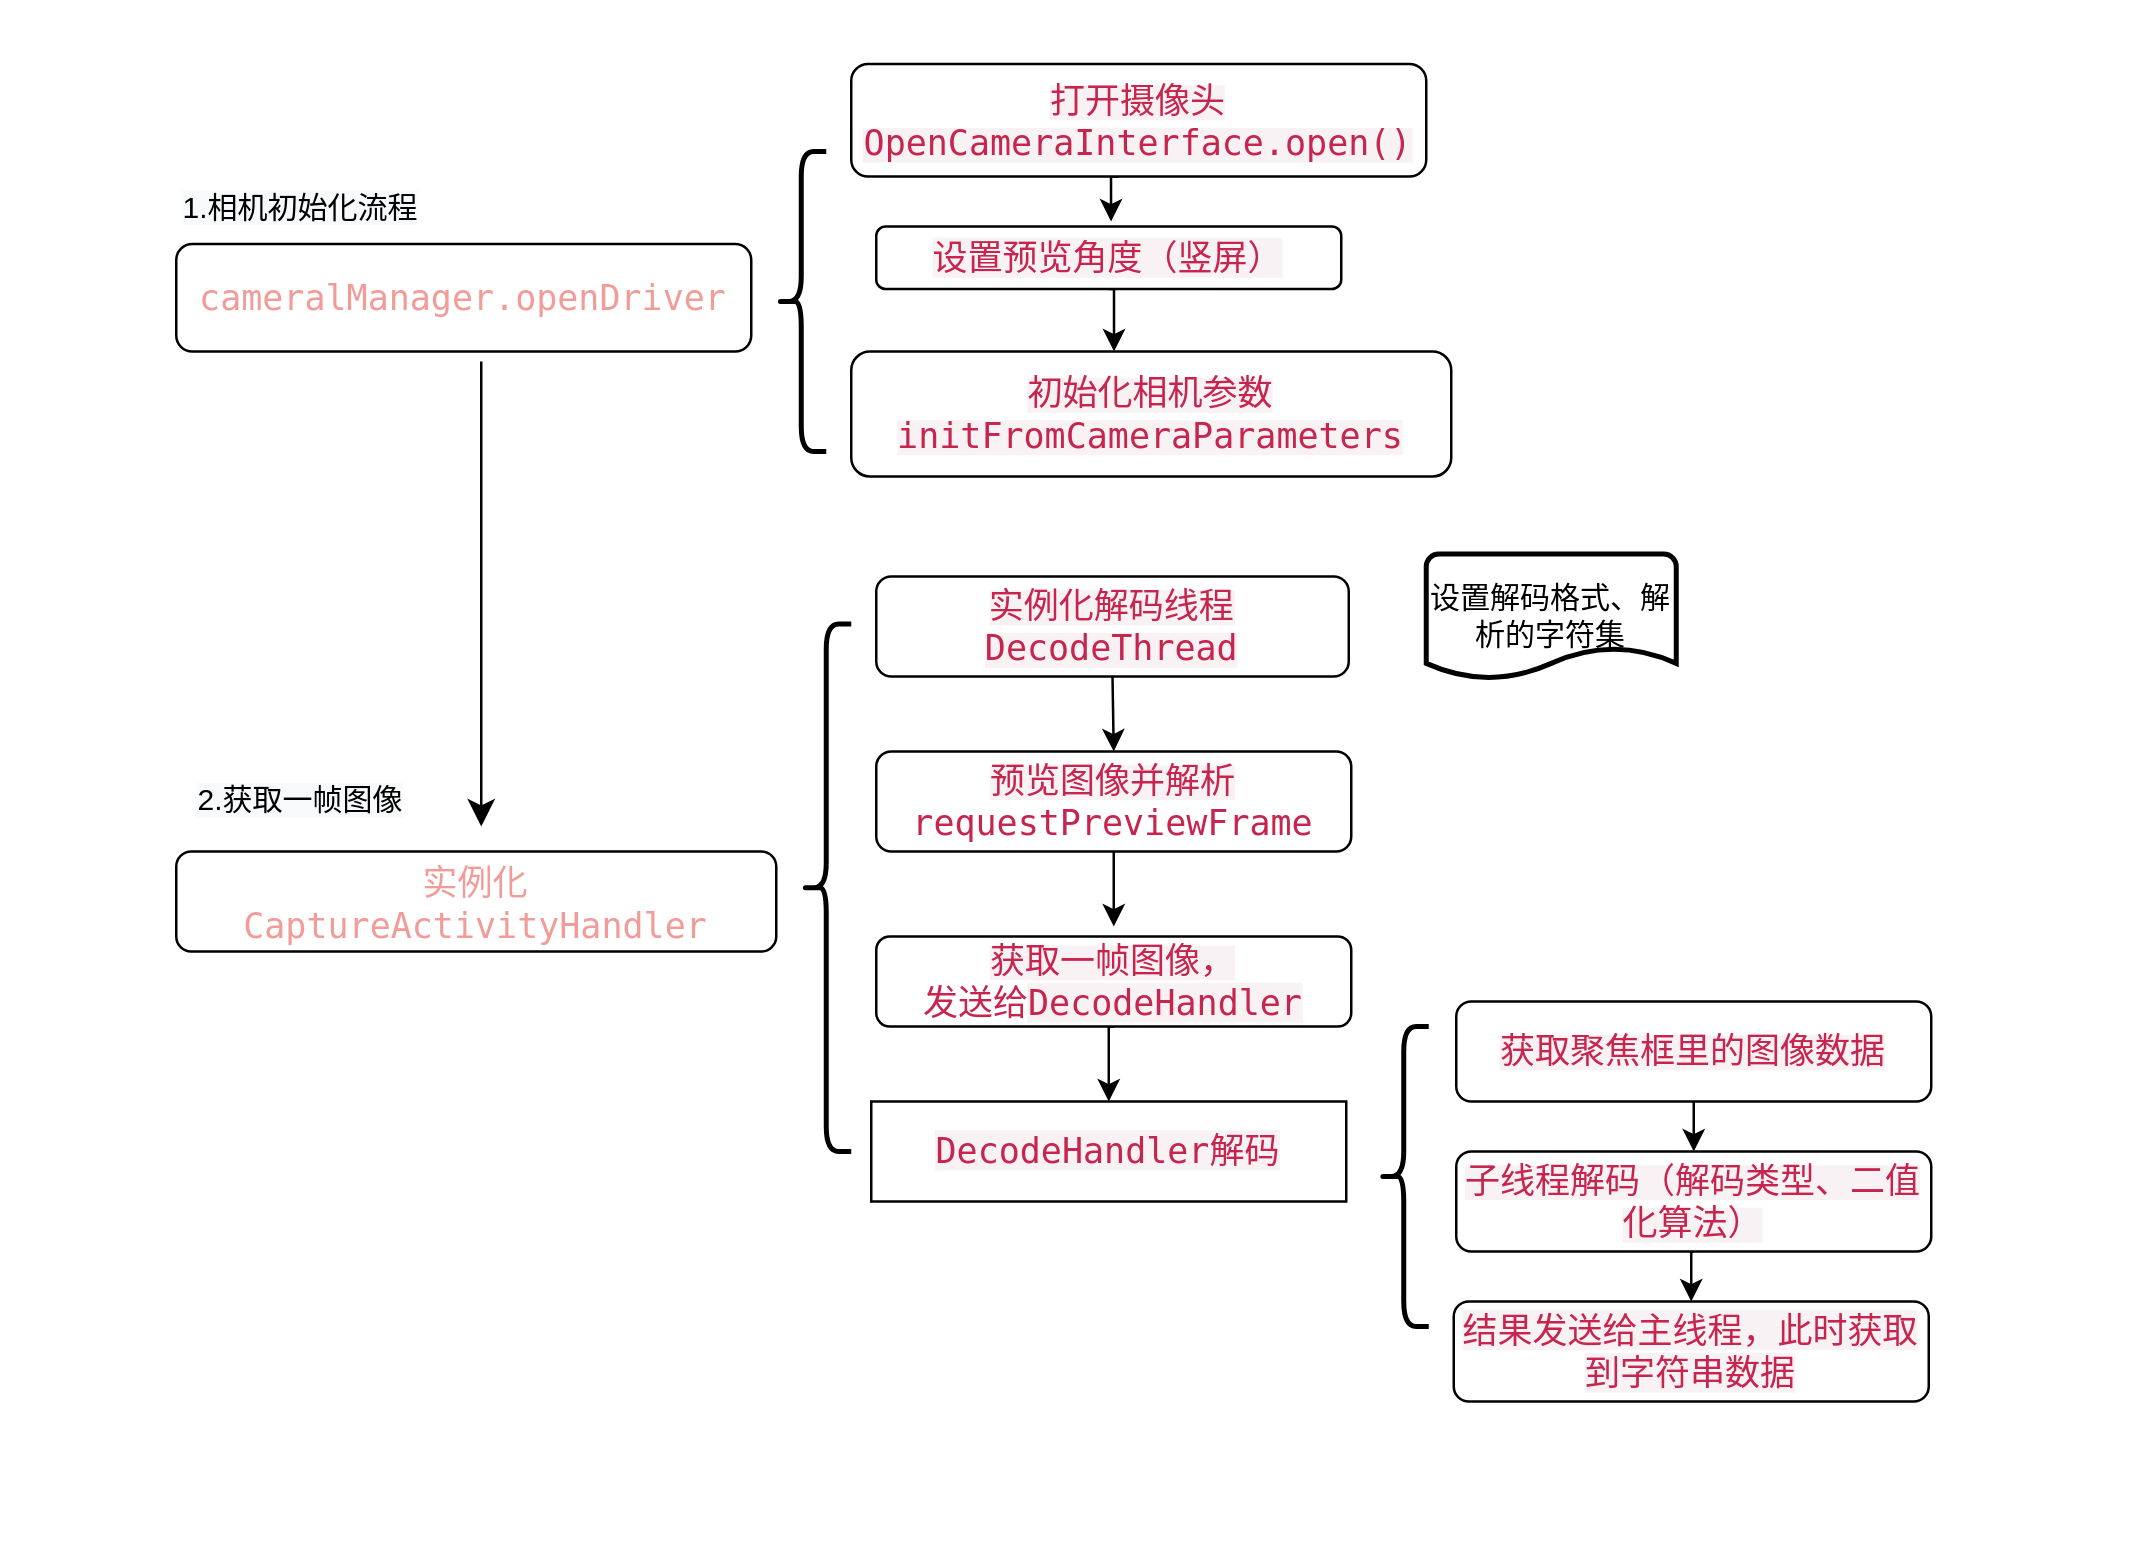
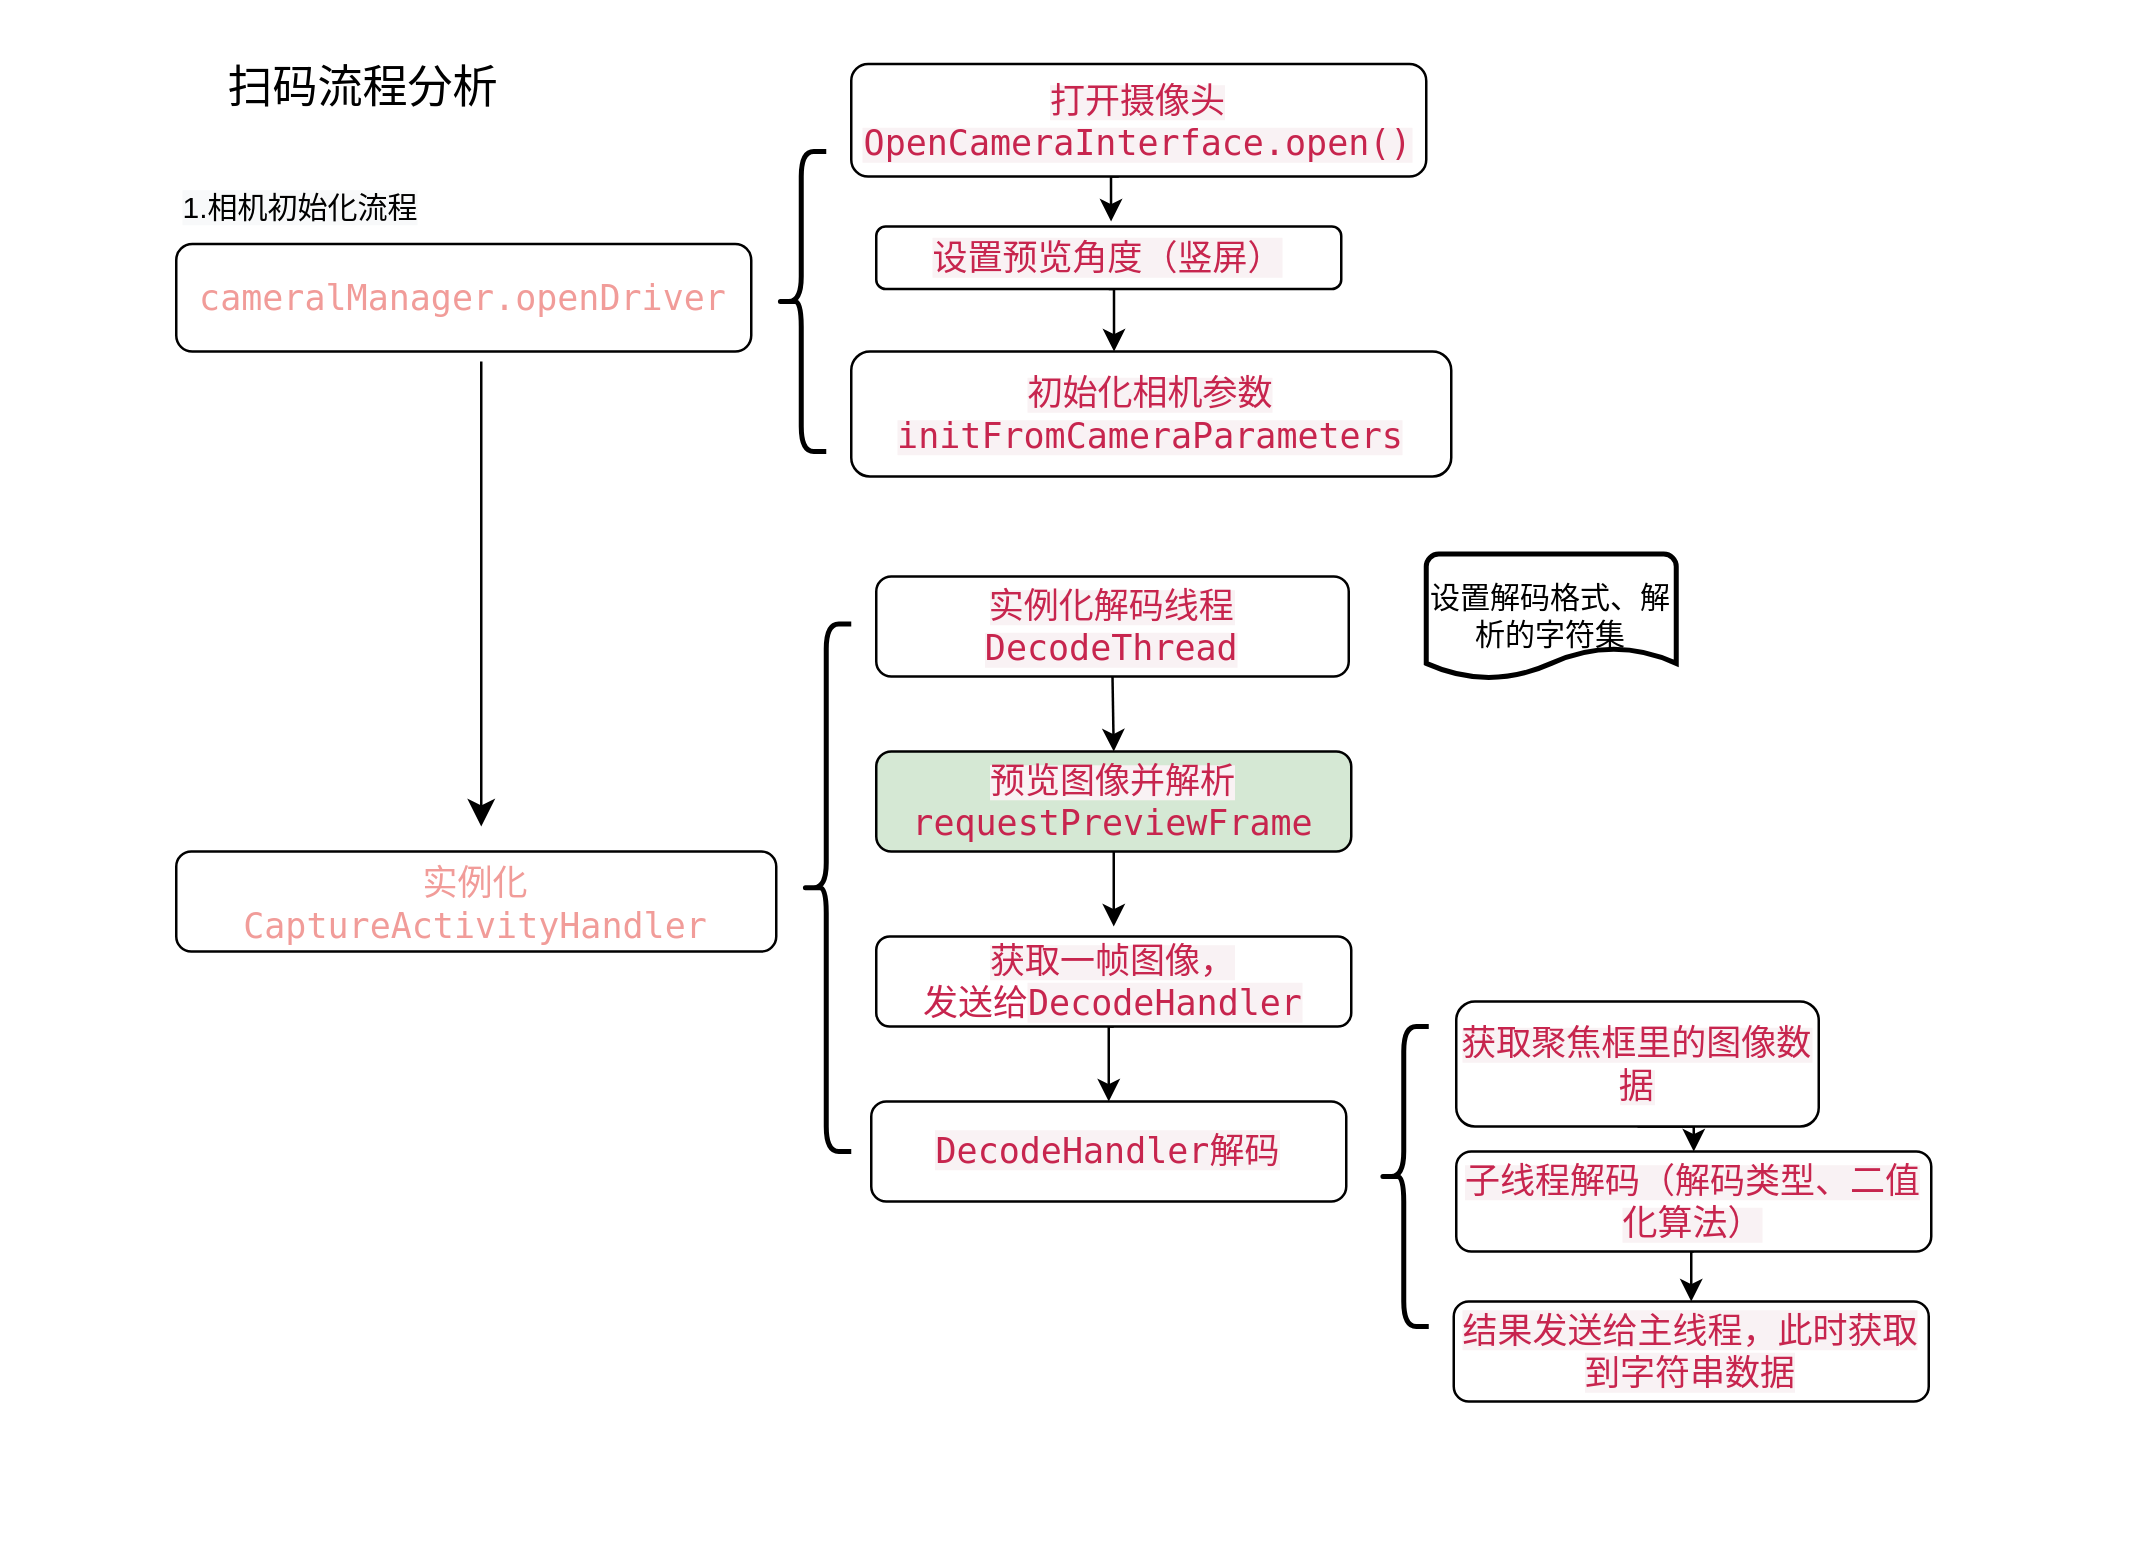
node "扫码流程分析": added
node "2.获取一帧图像": removed
node "预览图像并解析 requestPreviewFrame": fillcolor #ffffff -> #d5e8d4
node "获取聚焦框里的图像数据": size 475x100 -> 363x125
node "DecodeHandler解码": shape rectangle -> rounded rectangle
